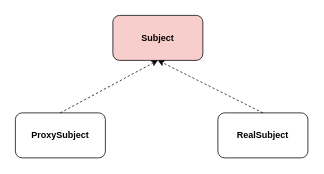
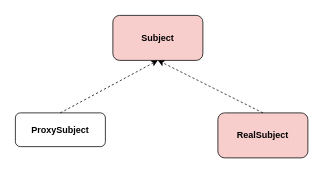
node "ProxySubject": size 90x45 -> 90x34
node "RealSubject": fillcolor #ffffff -> #f8cecc
